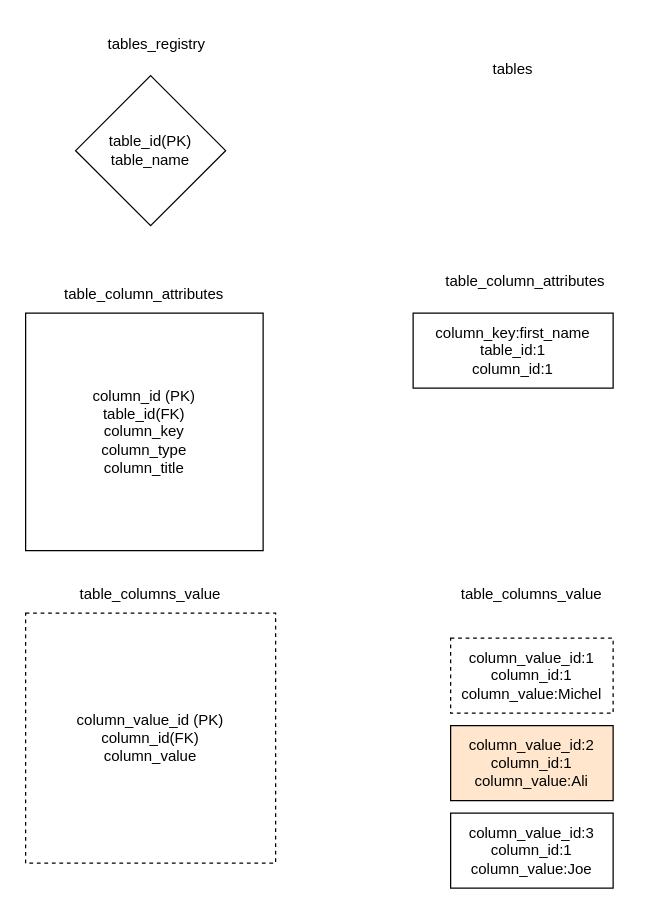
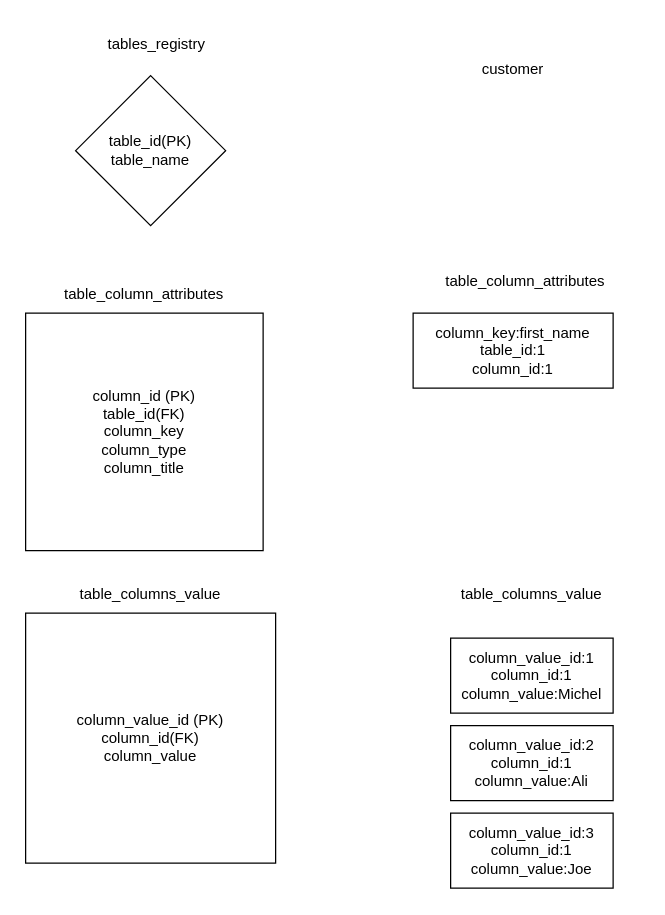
node "tables": label "tables" -> "customer"
node "column_value_id:1 column_id:1 column_value:Michel": style dashed -> solid
node "column_value_id (PK) column_id(FK) column_value": style dashed -> solid
node "column_value_id:2 column_id:1 column_value:Ali": fillcolor #ffe6cc -> #ffffff
